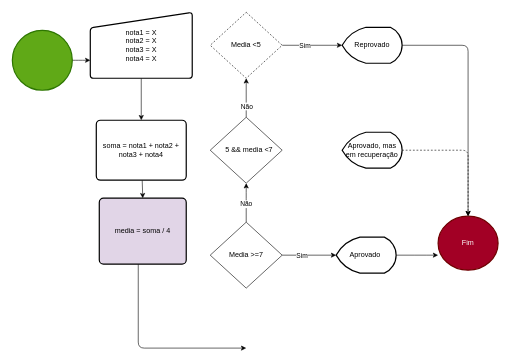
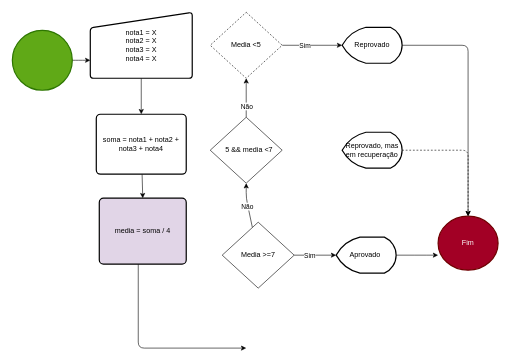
node "soma = nota1 + nota2 + nota3 + nota4": moved (141, 150) -> (141, 144)
node "Aprovado, mas em recuperação": label "Aprovado, mas em recuperação" -> "Reprovado, mas em recuperação"
node "Media >=7": moved (246, 255) -> (258, 255)
